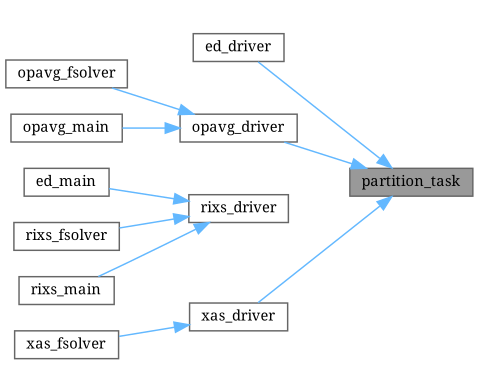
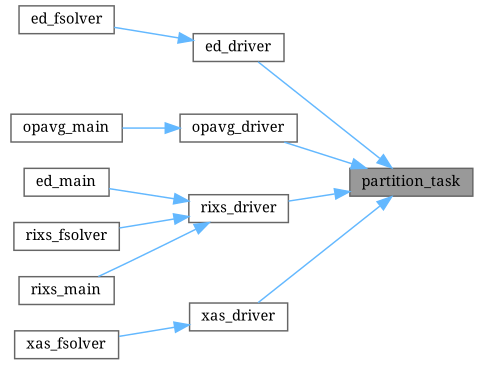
node "ed_fsolver": added
node "opavg_fsolver": removed
edge "rixs_driver" -> "partition_task": added
